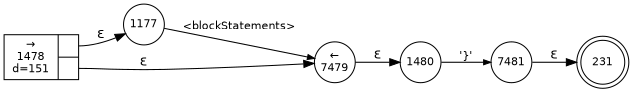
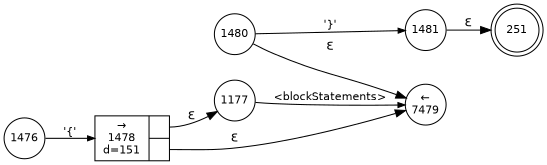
edge "← 7479" -> "1480": reversed
node "7481": label "7481" -> "1481"
node "231": label "231" -> "251"
node "1476": added
